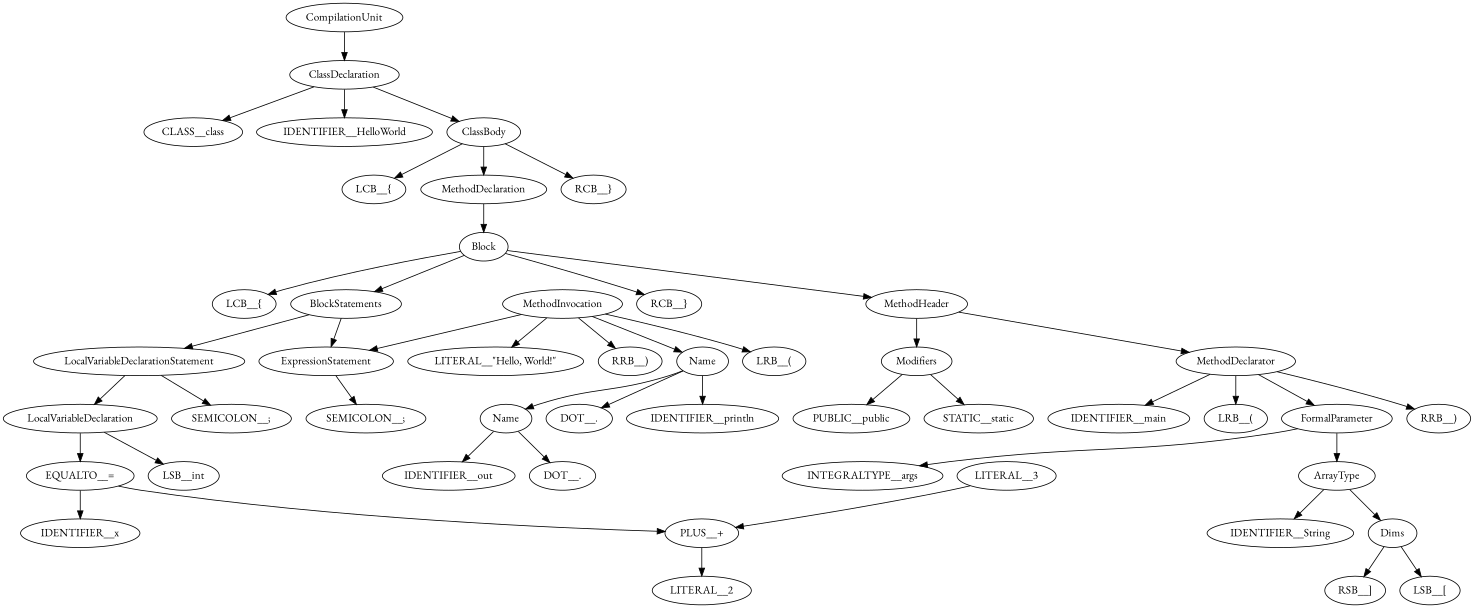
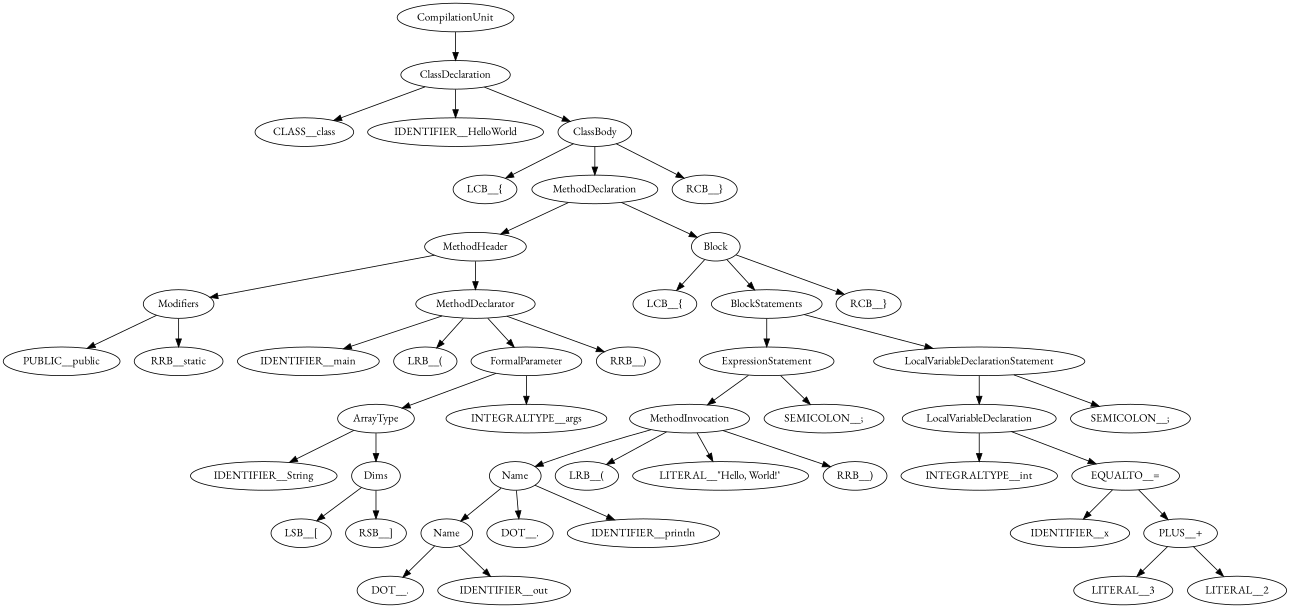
edge "Block" -> "MethodHeader": now "MethodDeclaration" -> "MethodHeader"
edge "MethodInvocation" -> "ExpressionStatement": reversed
node "STATIC__static": label "STATIC__static" -> "RRB__static"
node "LSB__int": label "LSB__int" -> "INTEGRALTYPE__int"
edge "LITERAL__3" -> "PLUS__+": reversed
